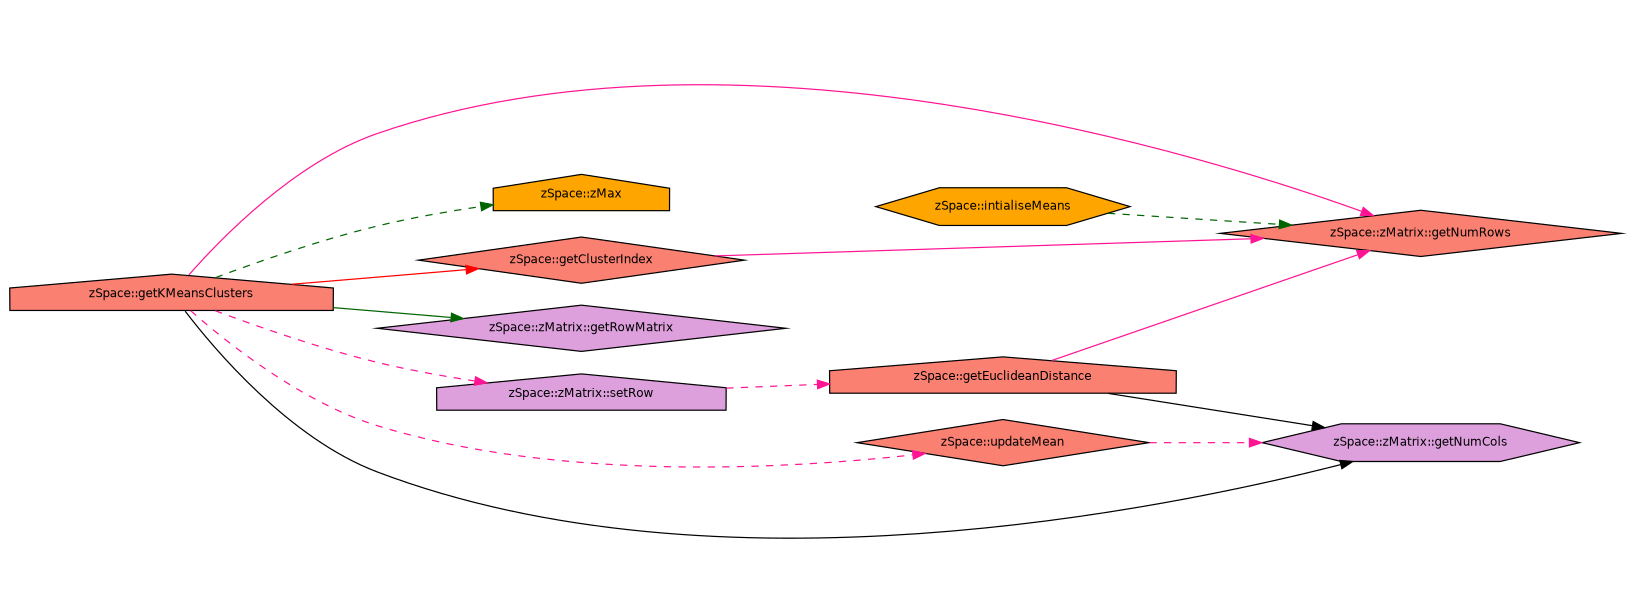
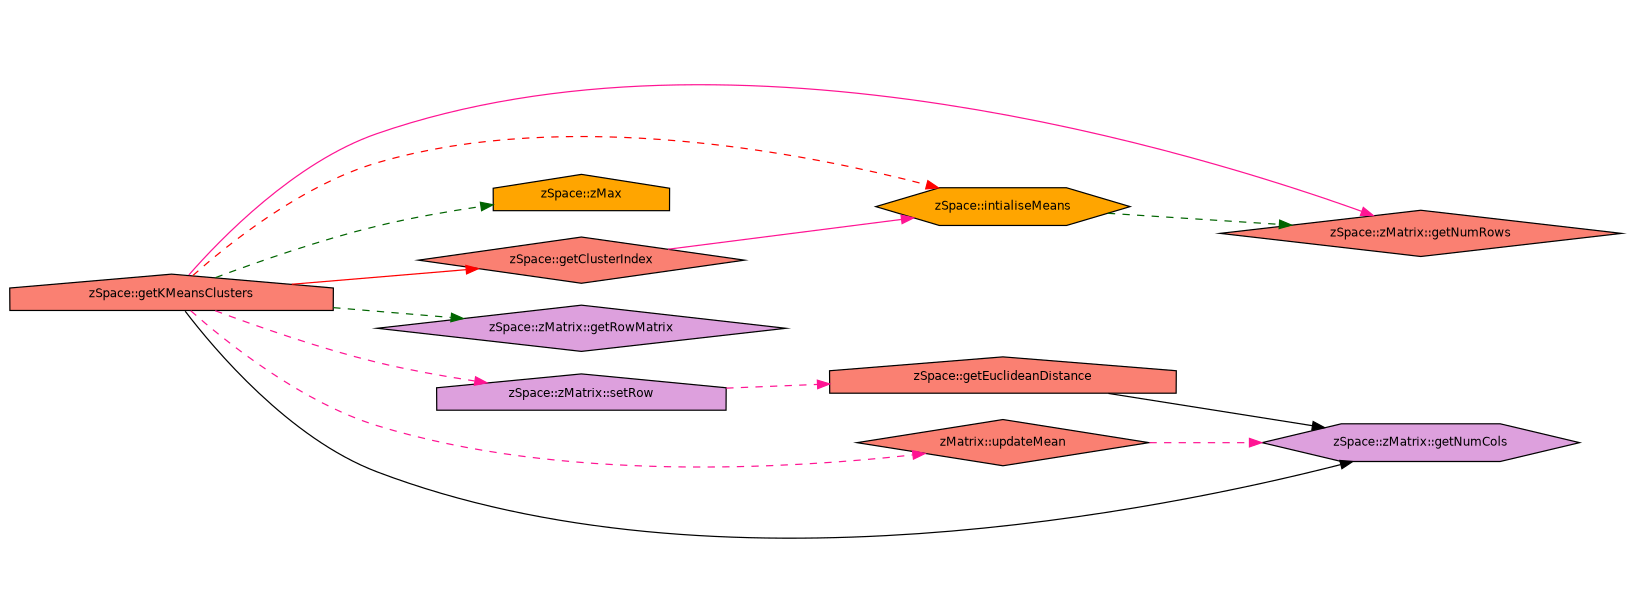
edge "zSpace::getKMeansClusters" -> "zSpace::intialiseMeans": added
edge "zSpace::getClusterIndex" -> "zSpace::zMatrix::getNumRows": now "zSpace::getClusterIndex" -> "zSpace::intialiseMeans"
edge "zSpace::getEuclideanDistance" -> "zSpace::zMatrix::getNumRows": removed
edge "zSpace::getKMeansClusters" -> "zSpace::zMatrix::getRowMatrix": style solid -> dashed
node "zSpace::updateMean": label "zSpace::updateMean" -> "zMatrix::updateMean"
